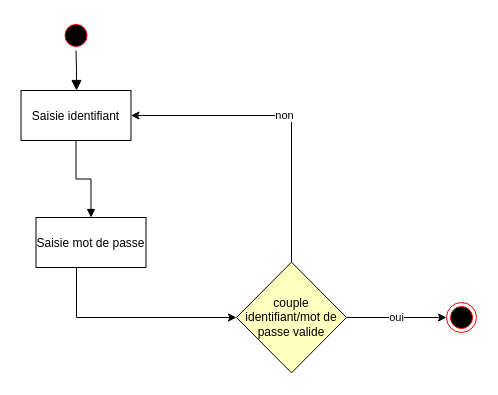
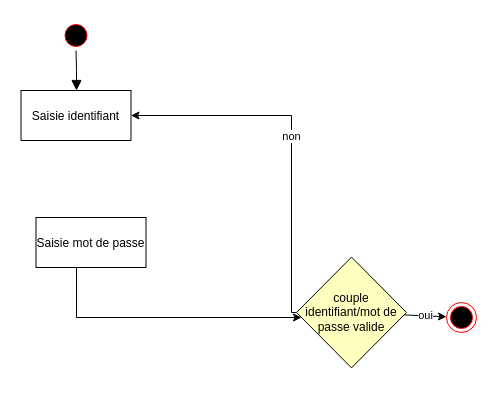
edge "Saisie identifiant" -> "Saisie mot de passe": removed
node "couple identifiant/mot de passe valide": moved (292, 318) -> (352, 313)
